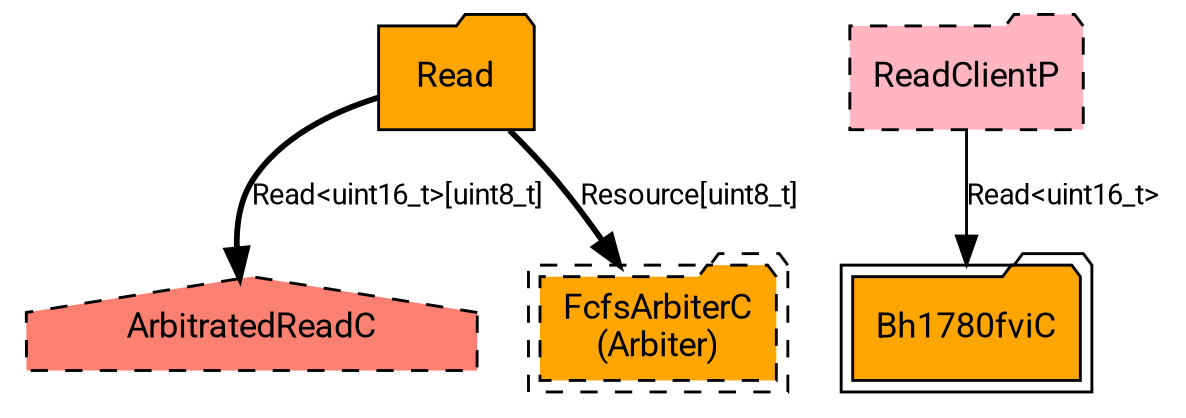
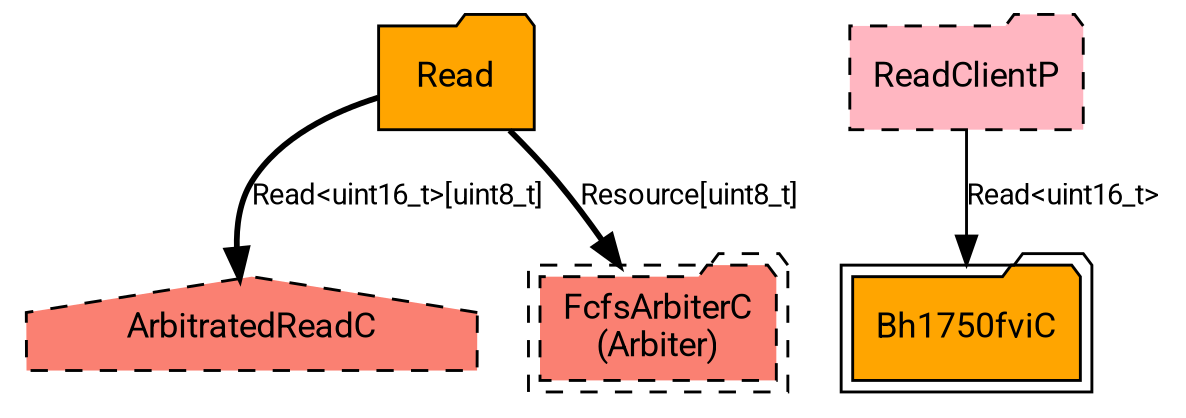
node "FcfsArbiterC (Arbiter)": fillcolor orange -> salmon
node "Bh1780fviC": label "Bh1780fviC" -> "Bh1750fviC"
